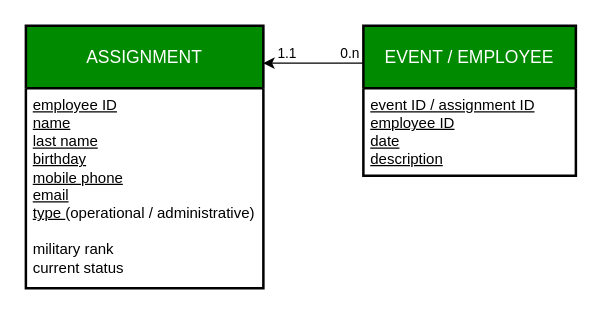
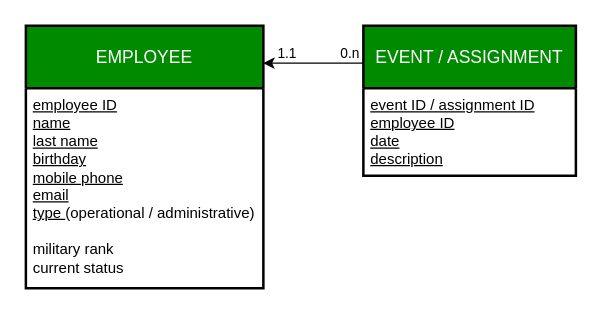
node "ASSIGNMENT": label "ASSIGNMENT" -> "EMPLOYEE"
node "EVENT / EMPLOYEE": label "EVENT / EMPLOYEE" -> "EVENT / ASSIGNMENT"
